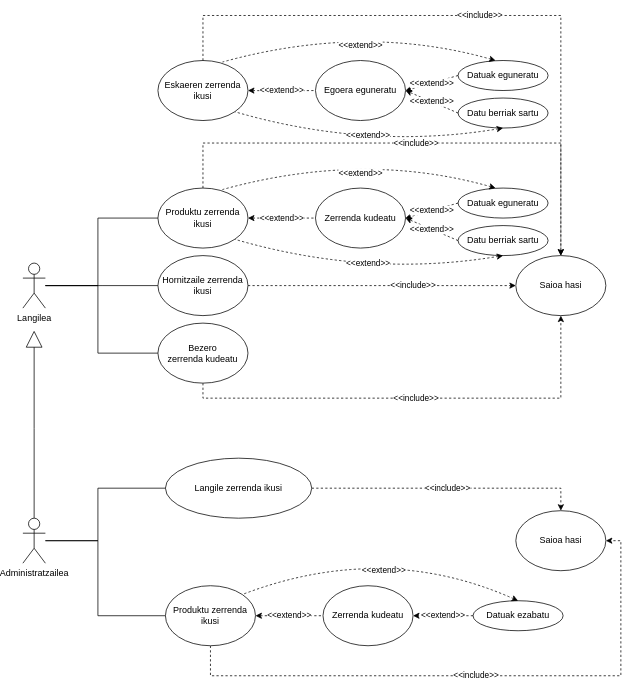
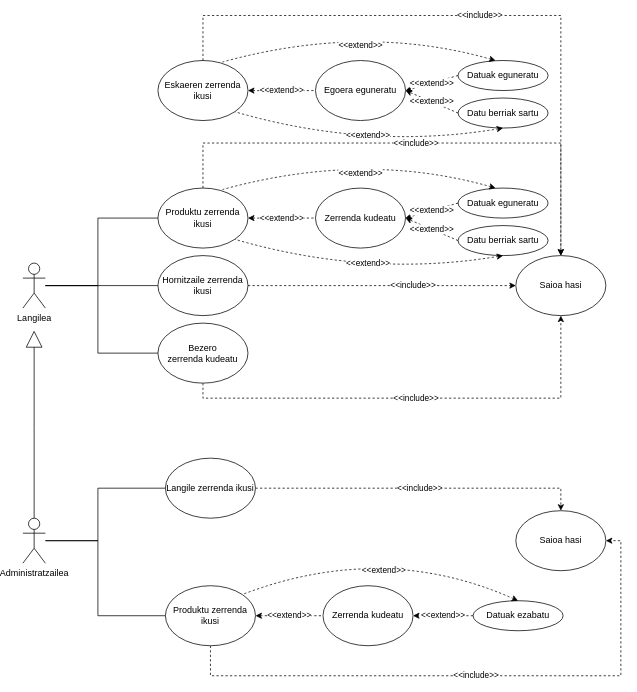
node "Langile zerrenda ikusi": size 146x60 -> 90x60
